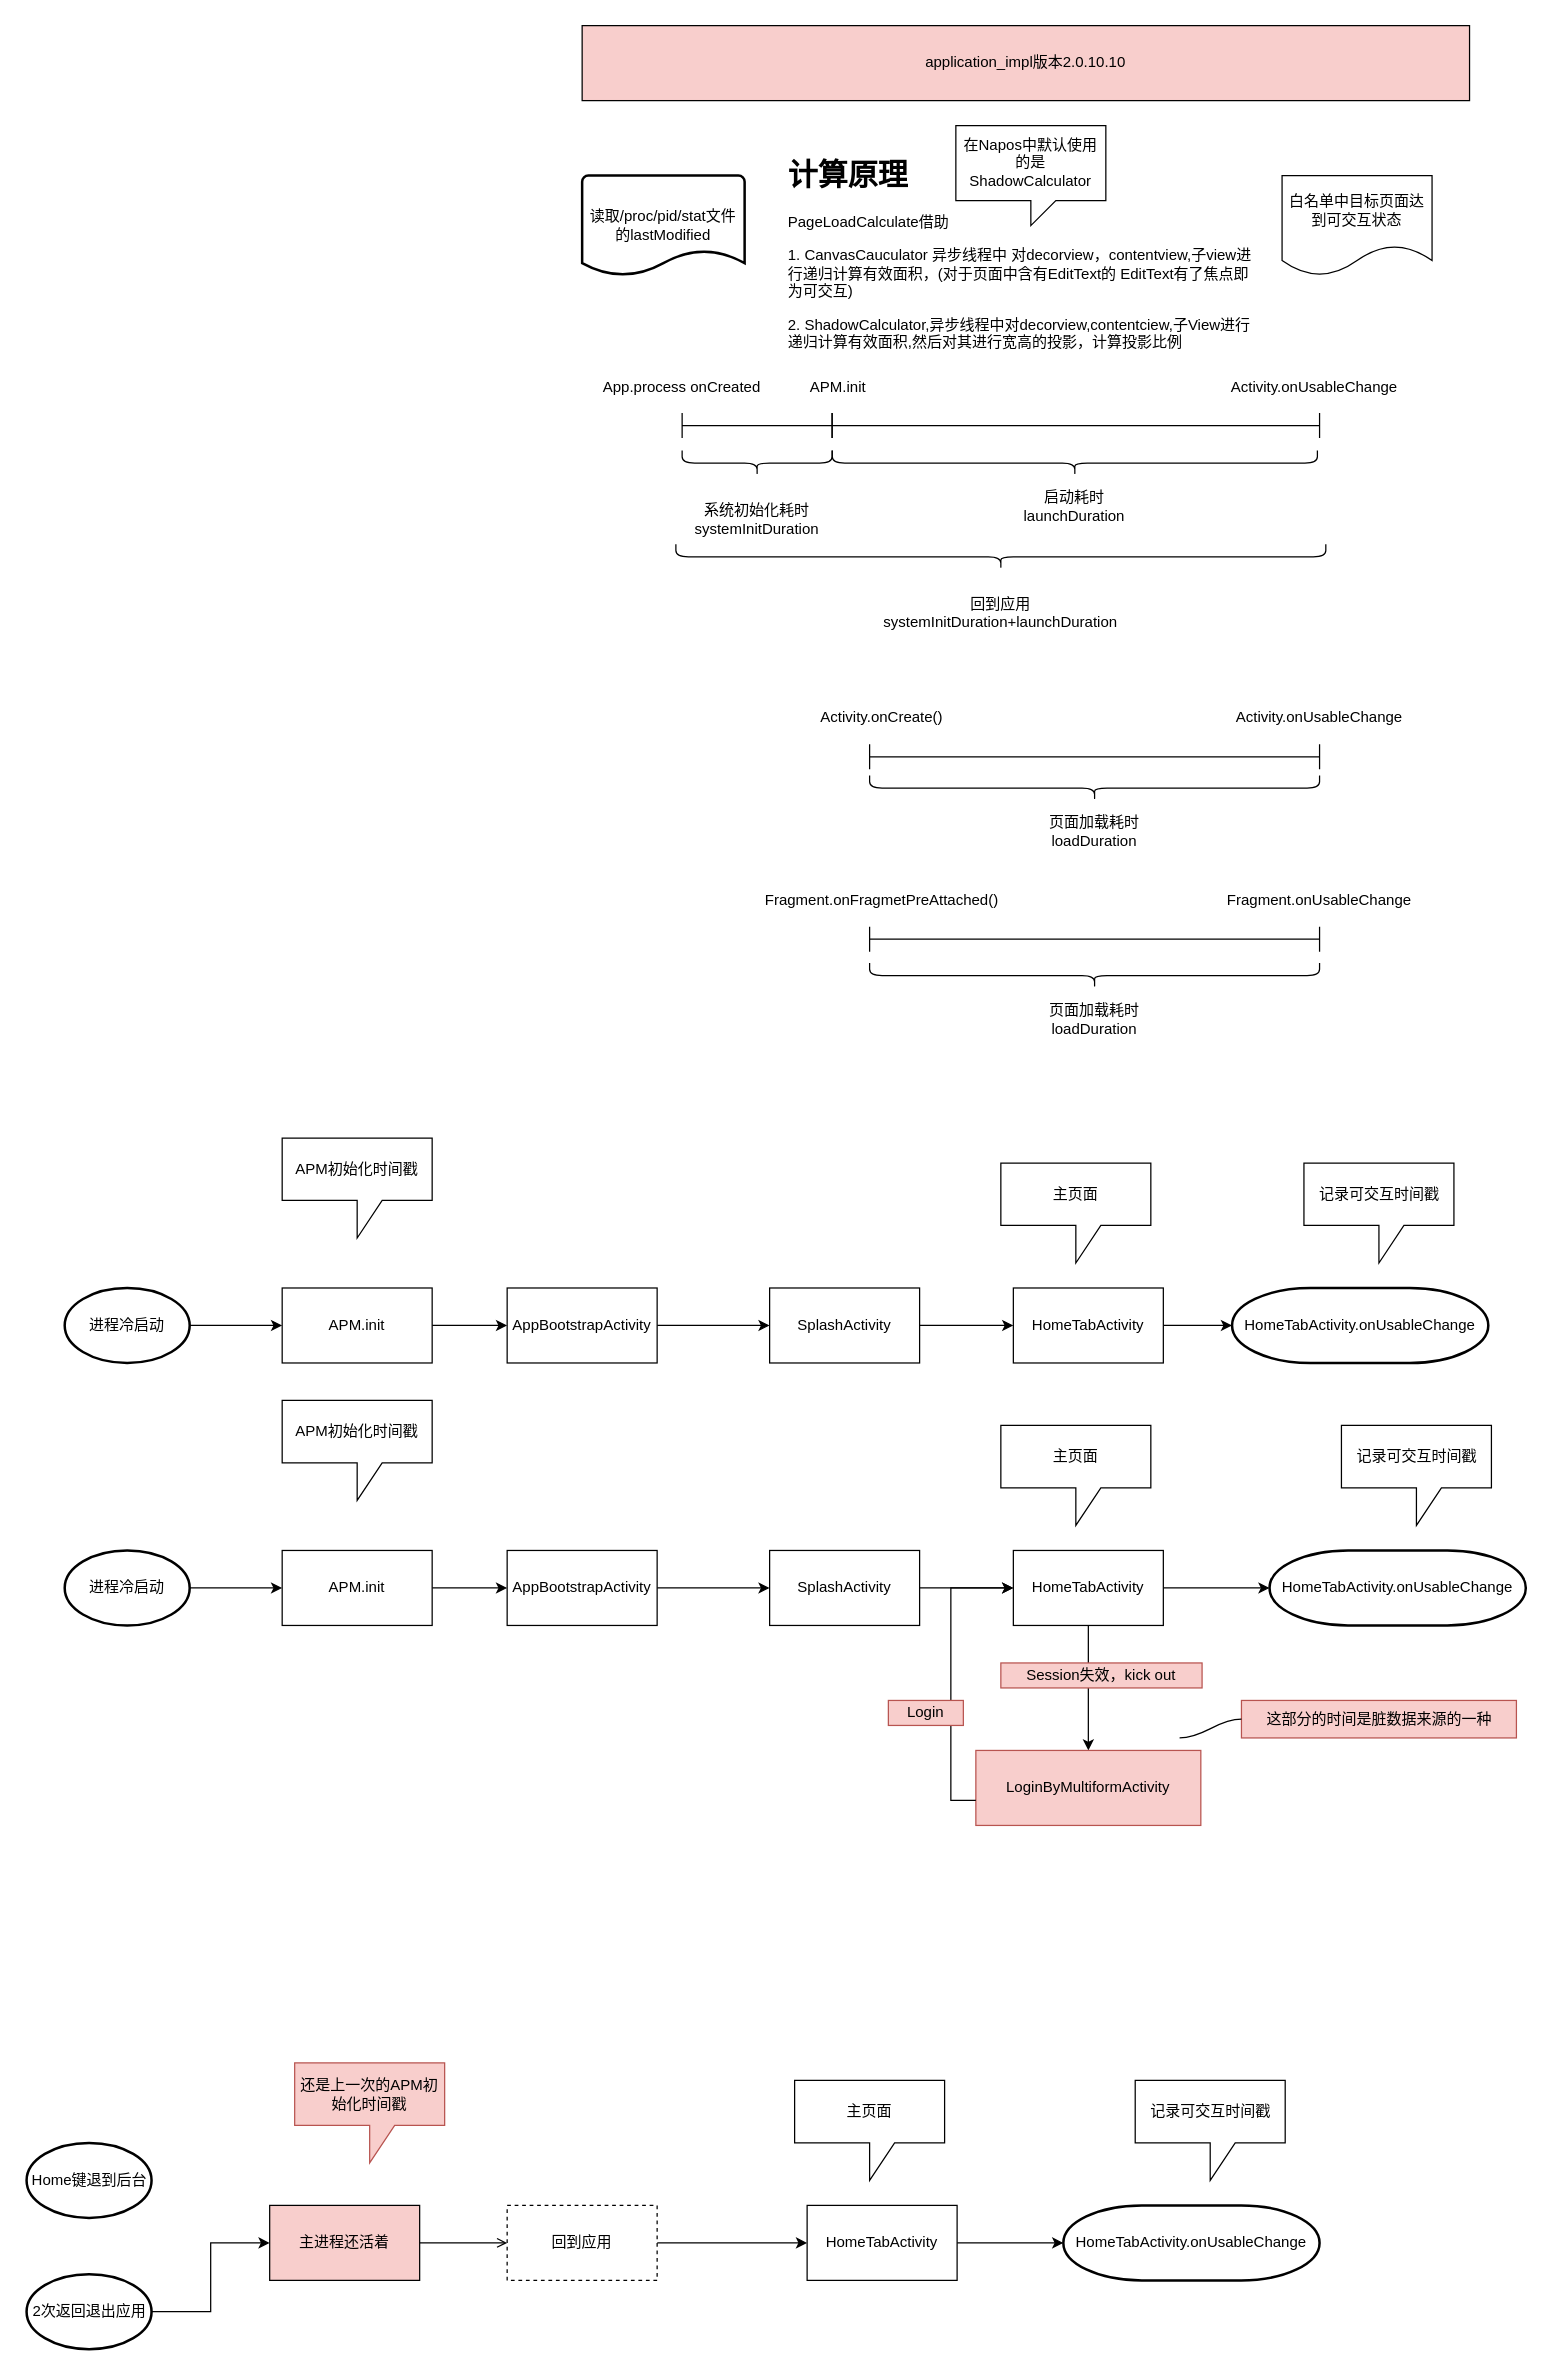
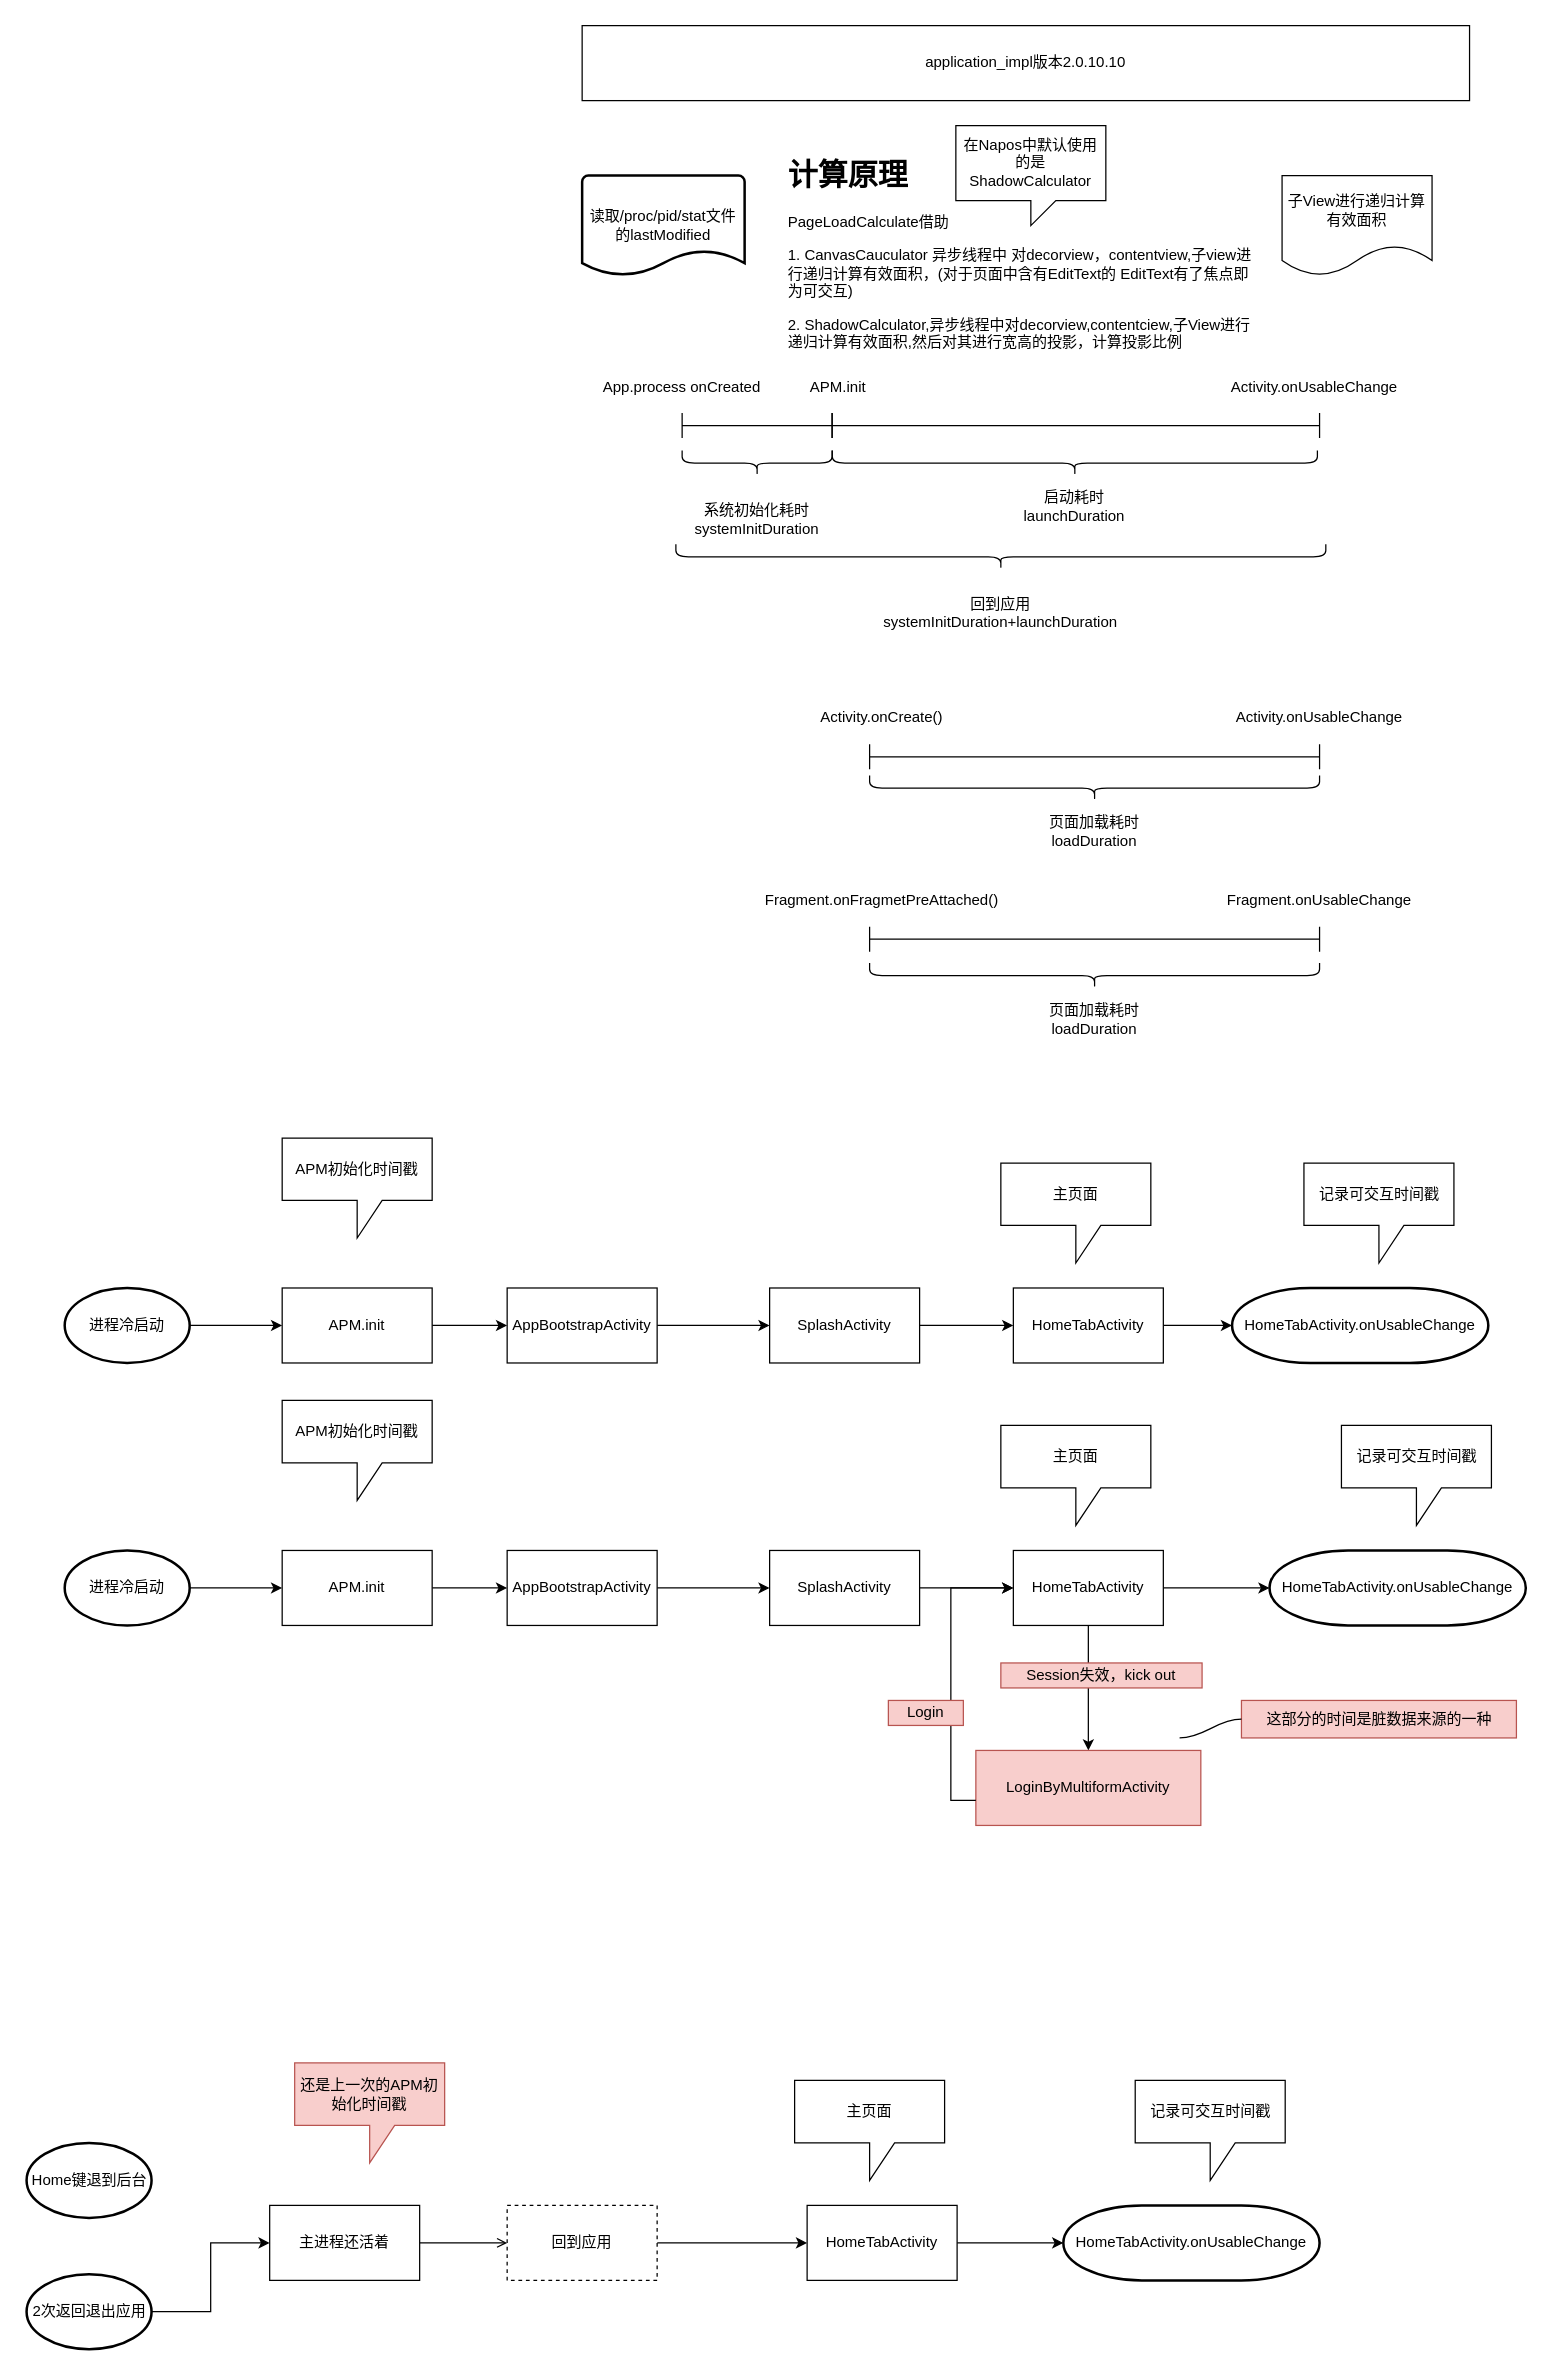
node "application_impl版本2.0.10.10": fillcolor #f8cecc -> #ffffff
node "白名单中目标页面达到可交互状态": label "白名单中目标页面达到可交互状态" -> "子View进行递归计算有效面积"
node "主进程还活着": fillcolor #f8cecc -> #ffffff
